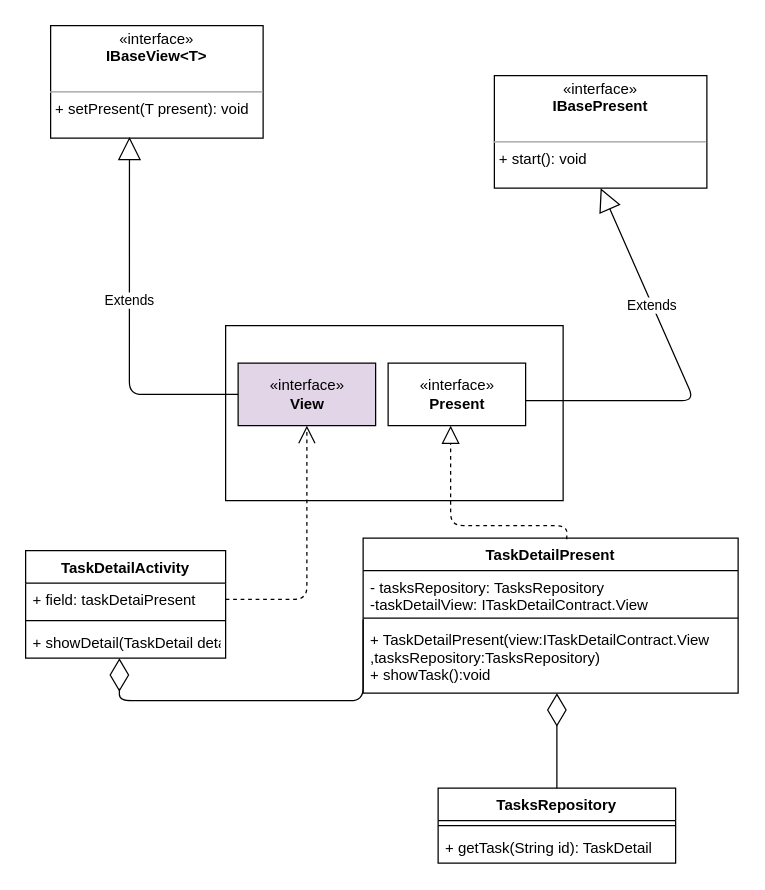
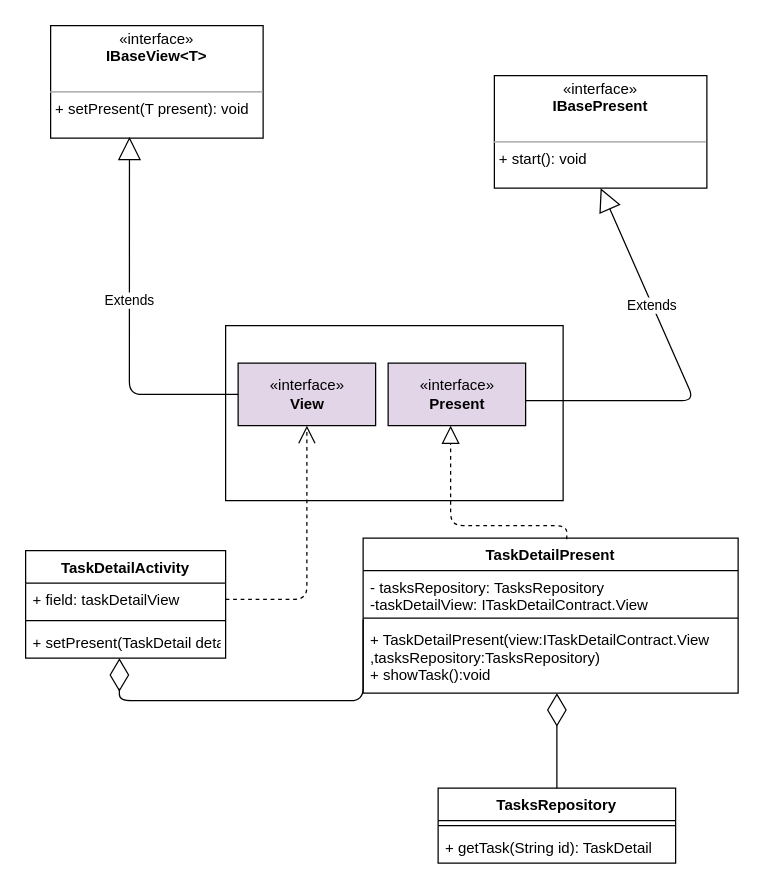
node "«interface» Present": fillcolor #ffffff -> #e1d5e7
node "+ field: taskDetaiPresent": label "+ field: taskDetaiPresent" -> "+ field: taskDetailView"
node "+ showDetail(TaskDetail detal): void": label "+ showDetail(TaskDetail detal): void" -> "+ setPresent(TaskDetail detal): void"
